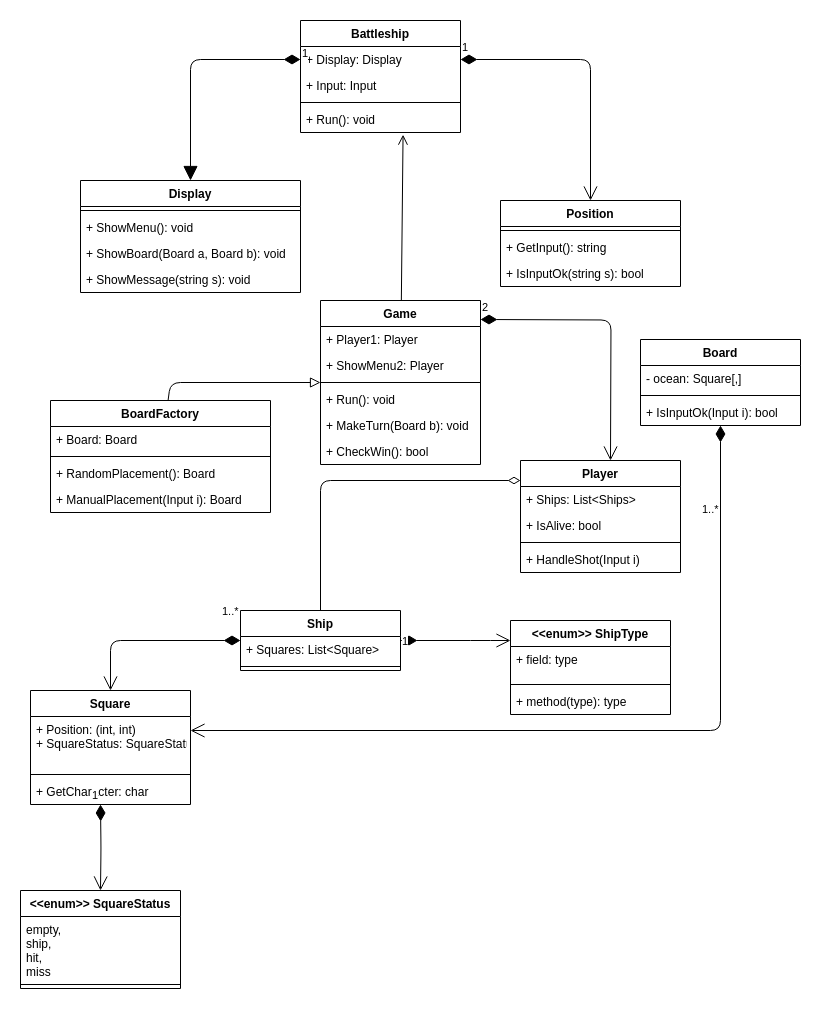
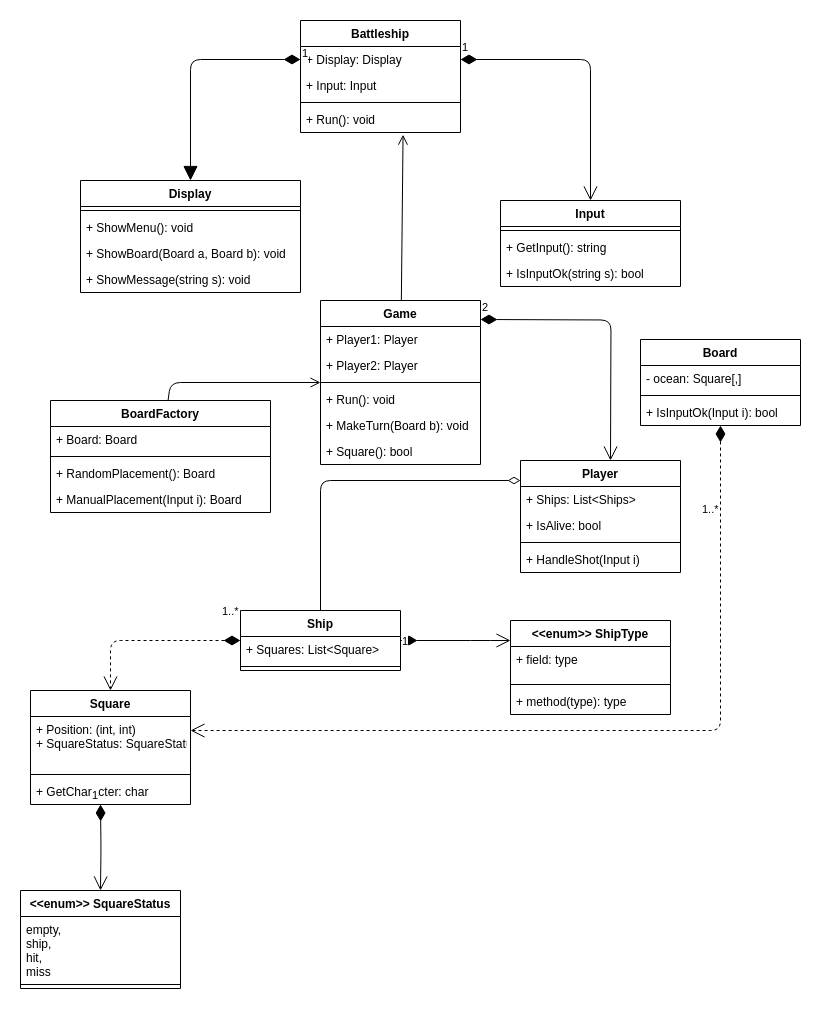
node "Position": label "Position" -> "Input"
node "+ ShowMenu2: Player": label "+ ShowMenu2: Player" -> "+ Player2: Player"
edge "BoardFactory" -> "Game": arrowhead block -> open
node "+ CheckWin(): bool": label "+ CheckWin(): bool" -> "+ Square(): bool"
edge "Ship" -- "Square": style solid -> dashed
edge "+ IsInputOk(Input i): bool" -- "Square": style solid -> dashed
